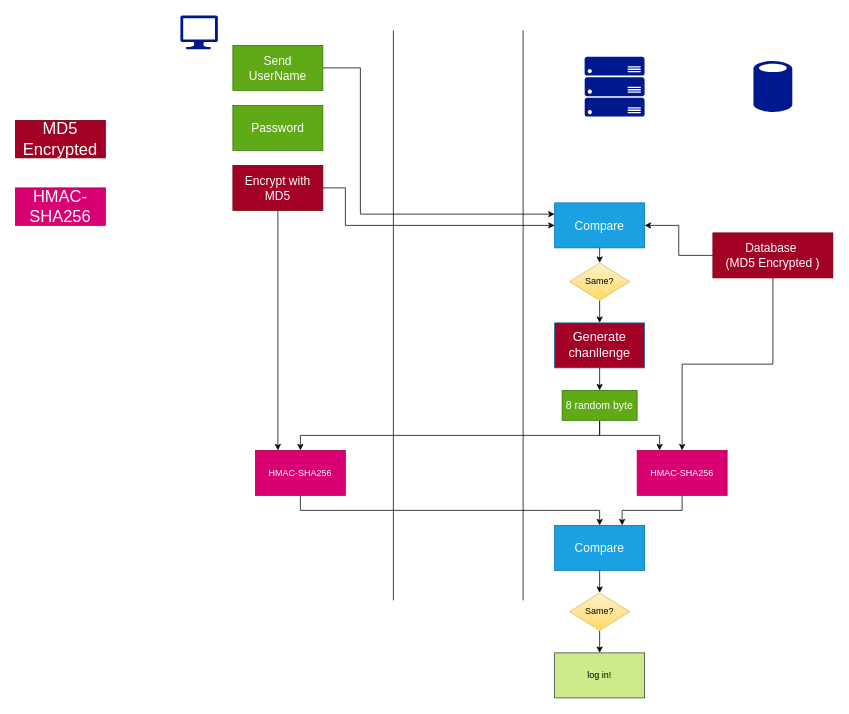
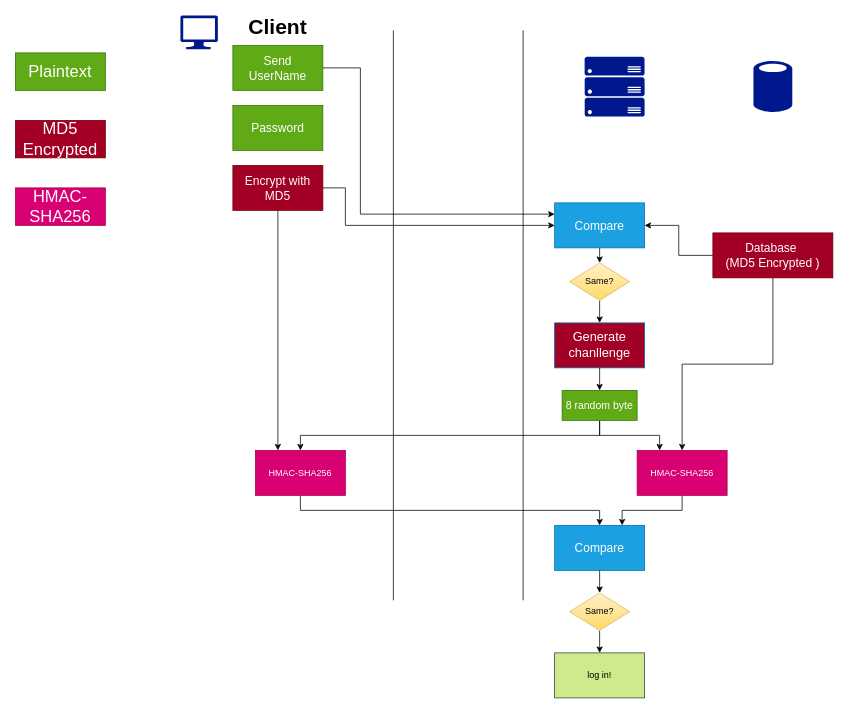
node "Client": added
node "Plaintext": added
